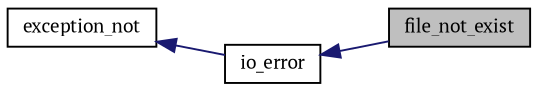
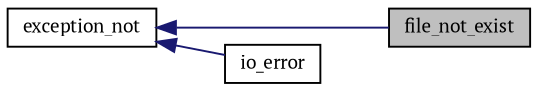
edge "file_not_exist" -> "io_error": now "file_not_exist" -> "exception_not"
